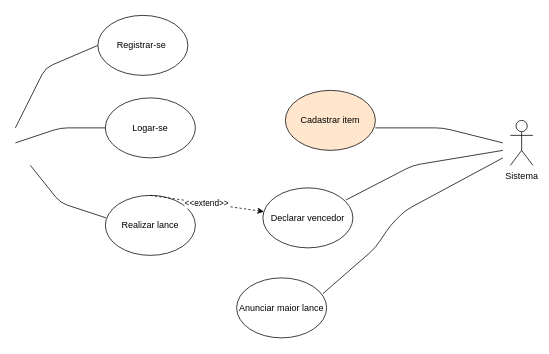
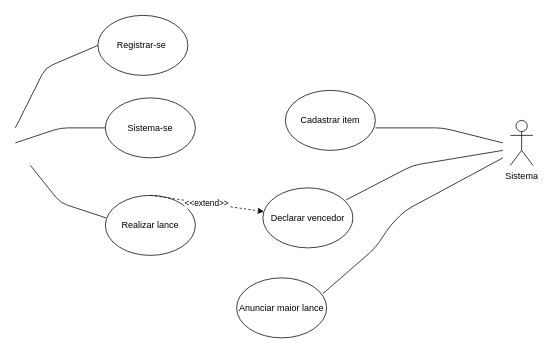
node "Cadastrar item": fillcolor #ffe6cc -> #ffffff
node "Logar-se": label "Logar-se" -> "Sistema-se"
